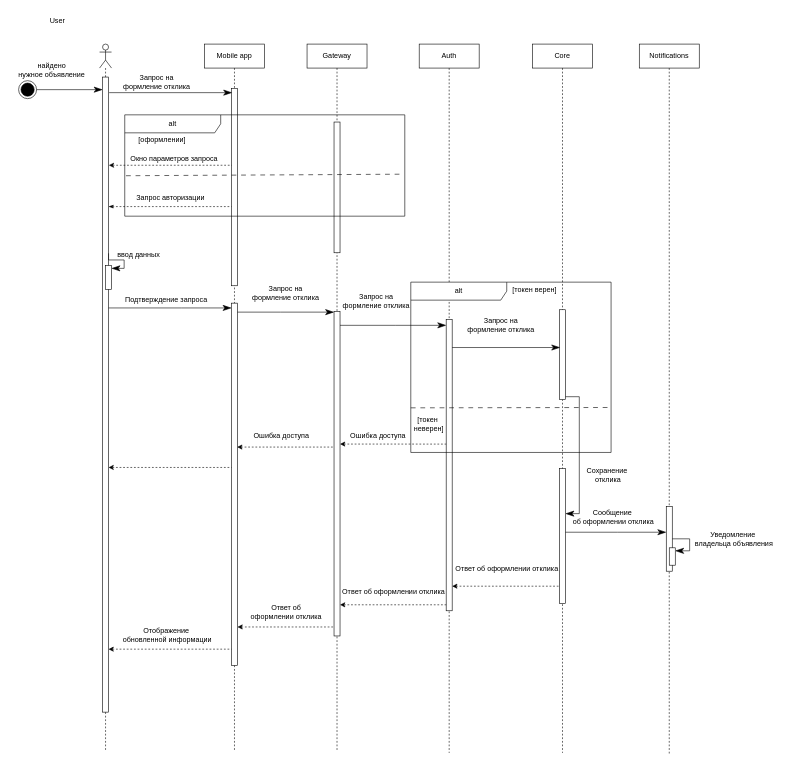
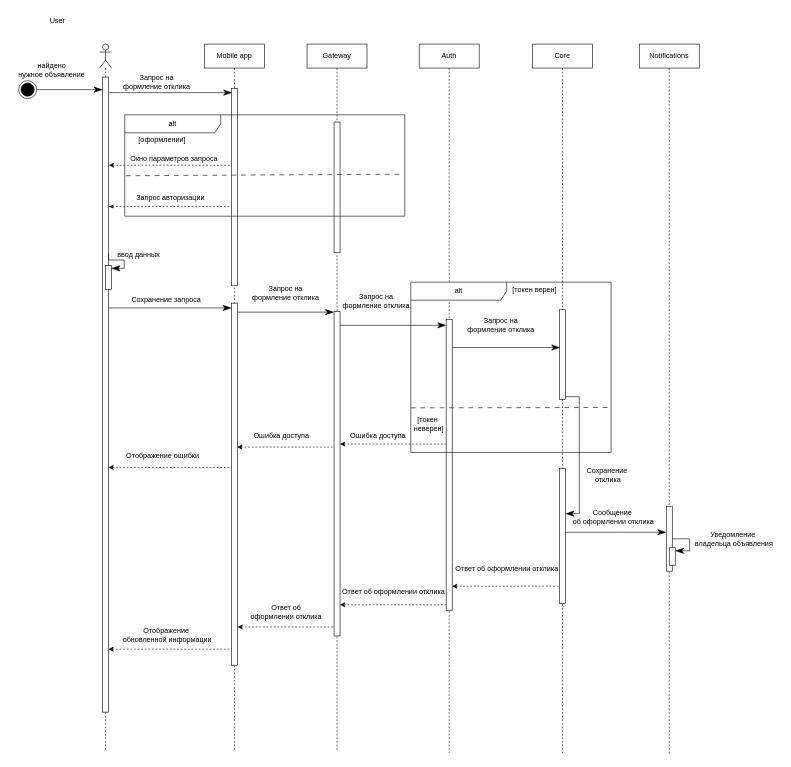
node "Подтверждение запроса": label "Подтверждение запроса" -> "Сохранение запроса"
node "Отображение ошибки": added
